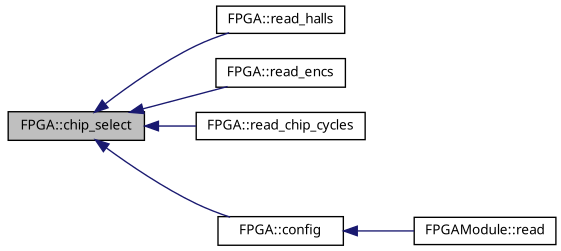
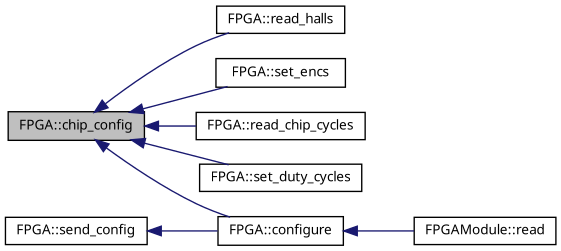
node "FPGA::read_encs": label "FPGA::read_encs" -> "FPGA::set_encs"
node "FPGA::chip_select": label "FPGA::chip_select" -> "FPGA::chip_config"
node "FPGA::set_duty_cycles": added
node "FPGA::send_config": added
node "FPGA::config": label "FPGA::config" -> "FPGA::configure"
